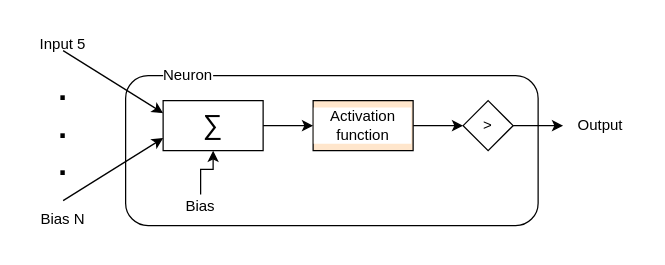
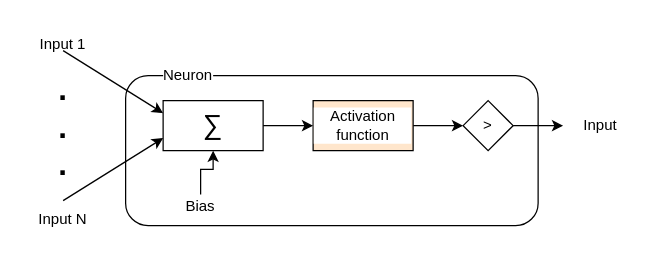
node "Input 5": label "Input 5" -> "Input 1"
node "Output": label "Output" -> "Input"
node "Bias N": label "Bias N" -> "Input N"
